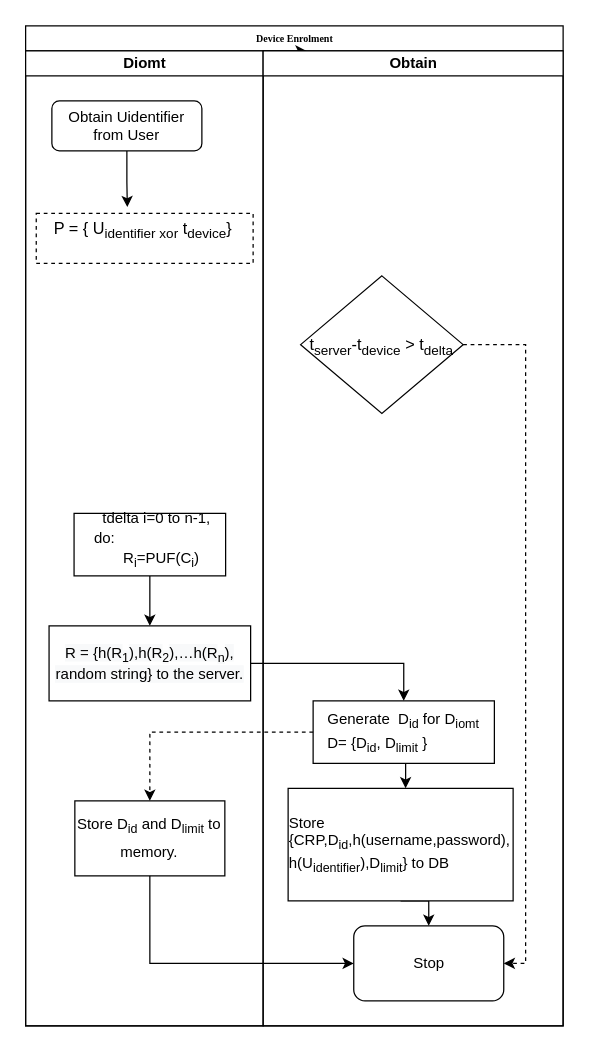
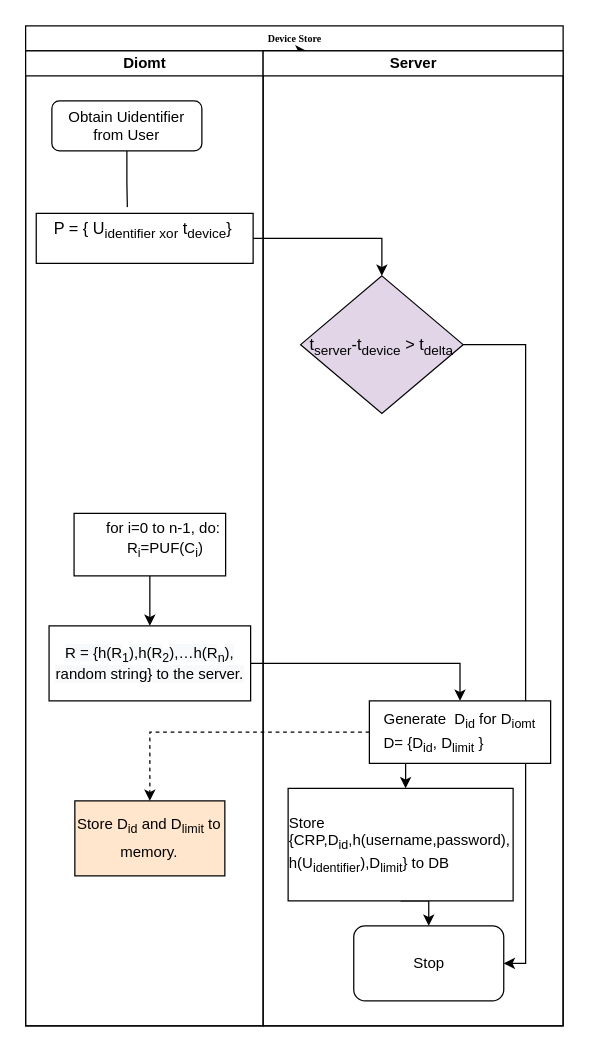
node "Device Enrolment": label "Device Enrolment" -> "Device Store"
node "Obtain": label "Obtain" -> "Server"
edge "Obtain Uidentifier from User" -> "P = { Uidentifier xor tdevice}": arrowhead classic -> none
node "P = { Uidentifier xor tdevice}": style dashed -> solid
edge "P = { Uidentifier xor tdevice}" -> "tserver-tdevice > tdelta": added
node "tserver-tdevice > tdelta": fillcolor #ffffff -> #e1d5e7
node "tdelta i=0 to n-1, do: Ri=PUF(Ci)": label "tdelta i=0 to n-1, do: Ri=PUF(Ci)" -> "for i=0 to n-1, do: Ri=PUF(Ci)"
edge "tserver-tdevice > tdelta" -> "Stop": style dashed -> solid
node "Generate Did for Diomt D= {Did, Dlimit }": moved (404, 732) -> (460, 732)
node "Store Did and Dlimit to memory.": fillcolor #ffffff -> #ffe6cc
edge "Store Did and Dlimit to memory." -> "Stop": removed
